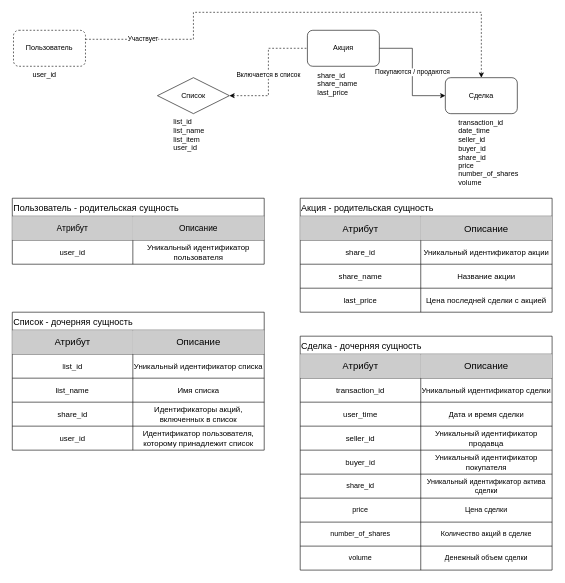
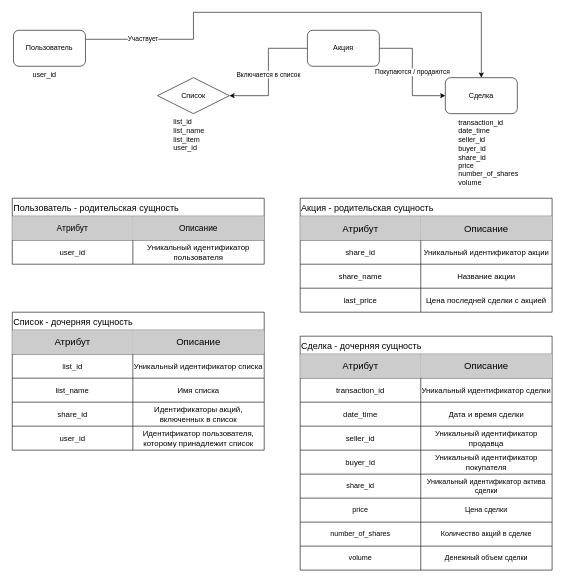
edge "Пользователь" -> "Сделка": style dashed -> solid
node "Пользователь": style dashed -> solid
edge "Акция" -> "Список": style dashed -> solid
node "share_id share_name last_price": removed
node "user_time": label "user_time" -> "date_time"
